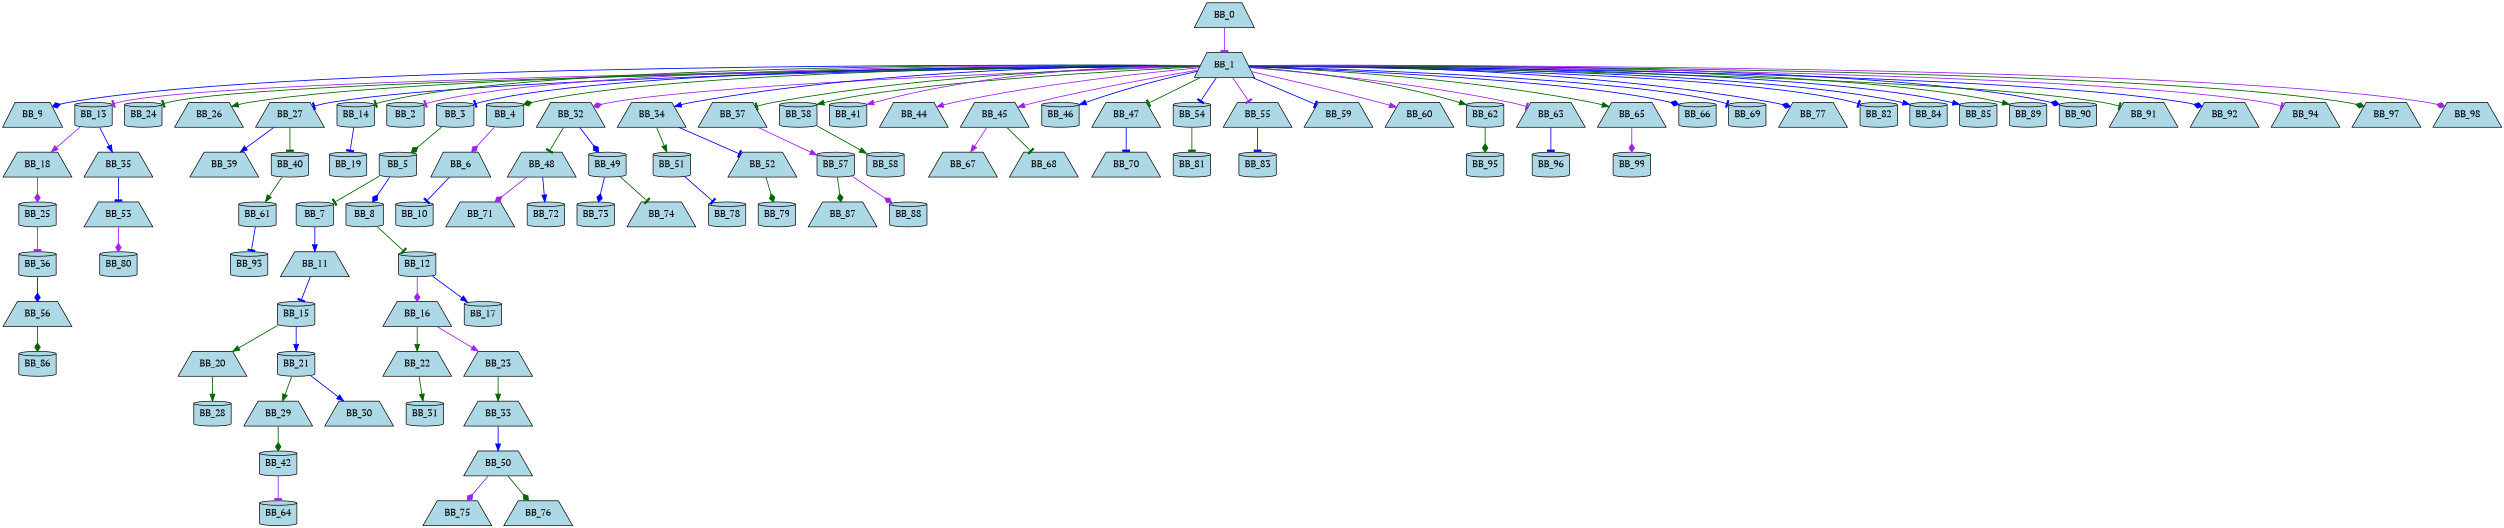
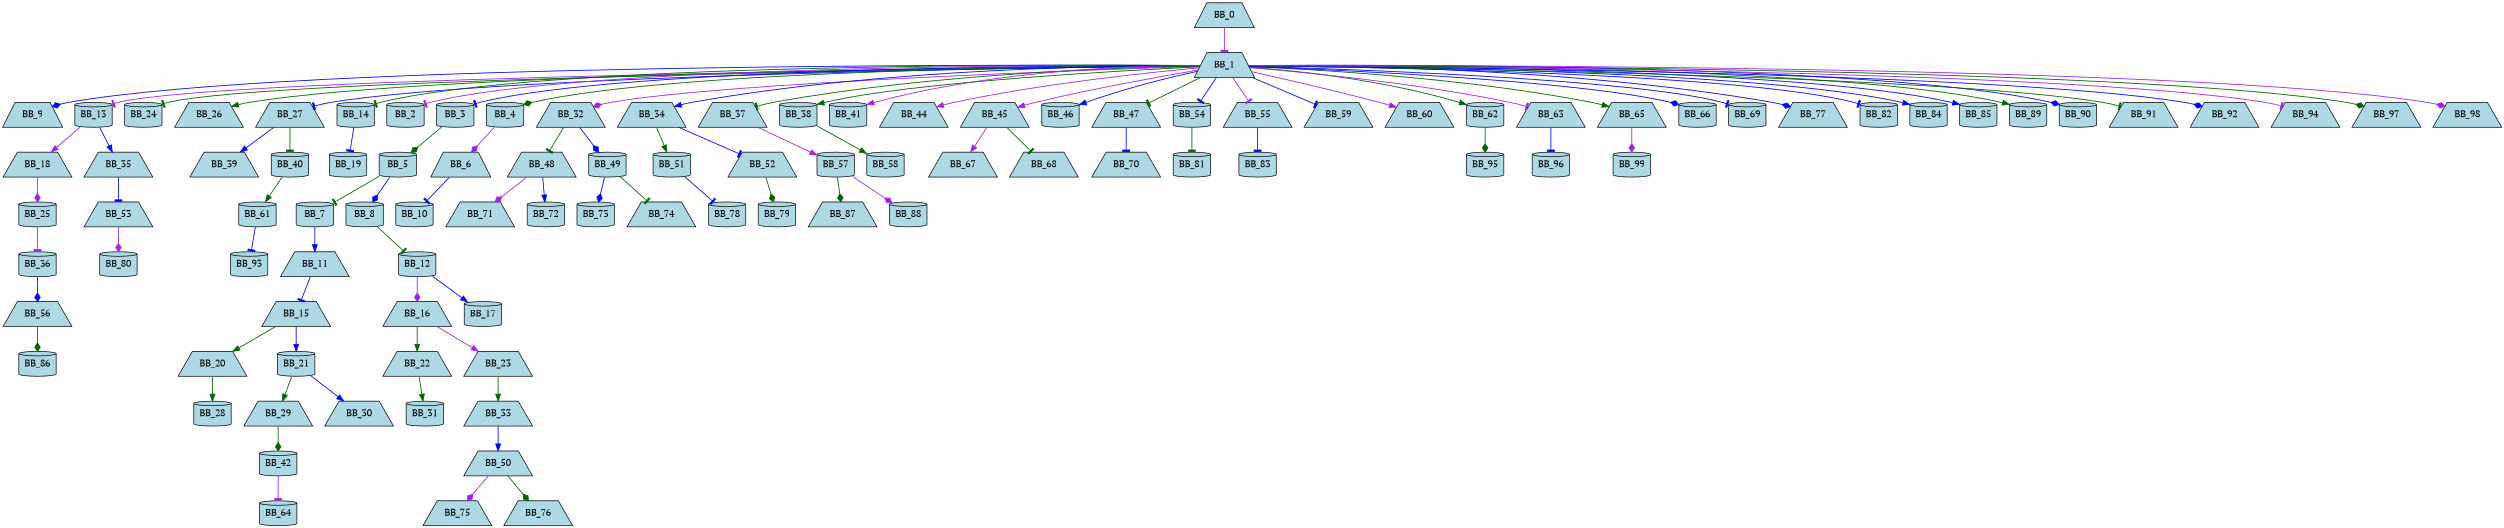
node "BB_15": shape cylinder -> trapezium
